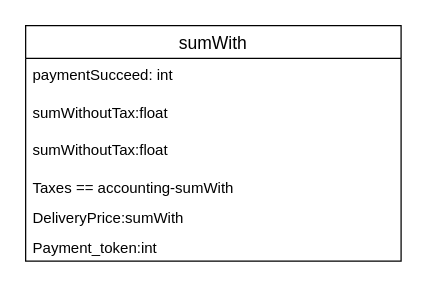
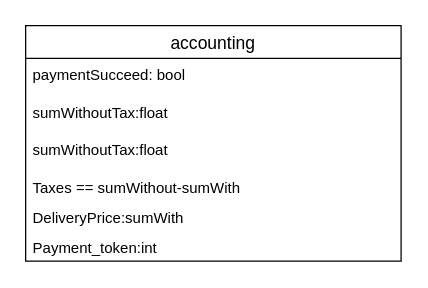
node "sumWith": label "sumWith" -> "accounting"
node "paymentSucceed: int": label "paymentSucceed: int" -> "paymentSucceed: bool"
node "Taxes == accounting-sumWith": label "Taxes == accounting-sumWith" -> "Taxes == sumWithout-sumWith"
